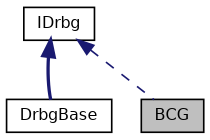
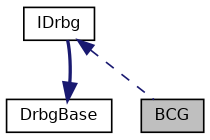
edge "DrbgBase" -> "IDrbg": reversed
